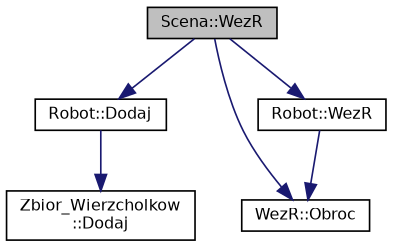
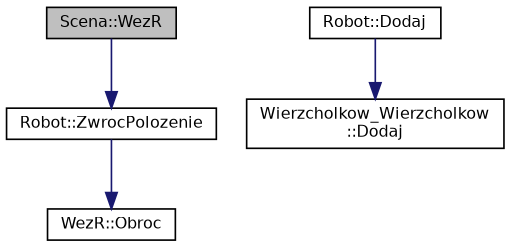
edge "Scena::WezR" -> "Robot::Dodaj": removed
node "Robot::WezR": label "Robot::WezR" -> "Robot::ZwrocPolozenie"
edge "Scena::WezR" -> "WezR::Obroc": removed
node "Zbior_Wierzcholkow ::Dodaj": label "Zbior_Wierzcholkow ::Dodaj" -> "Wierzcholkow_Wierzcholkow ::Dodaj"
